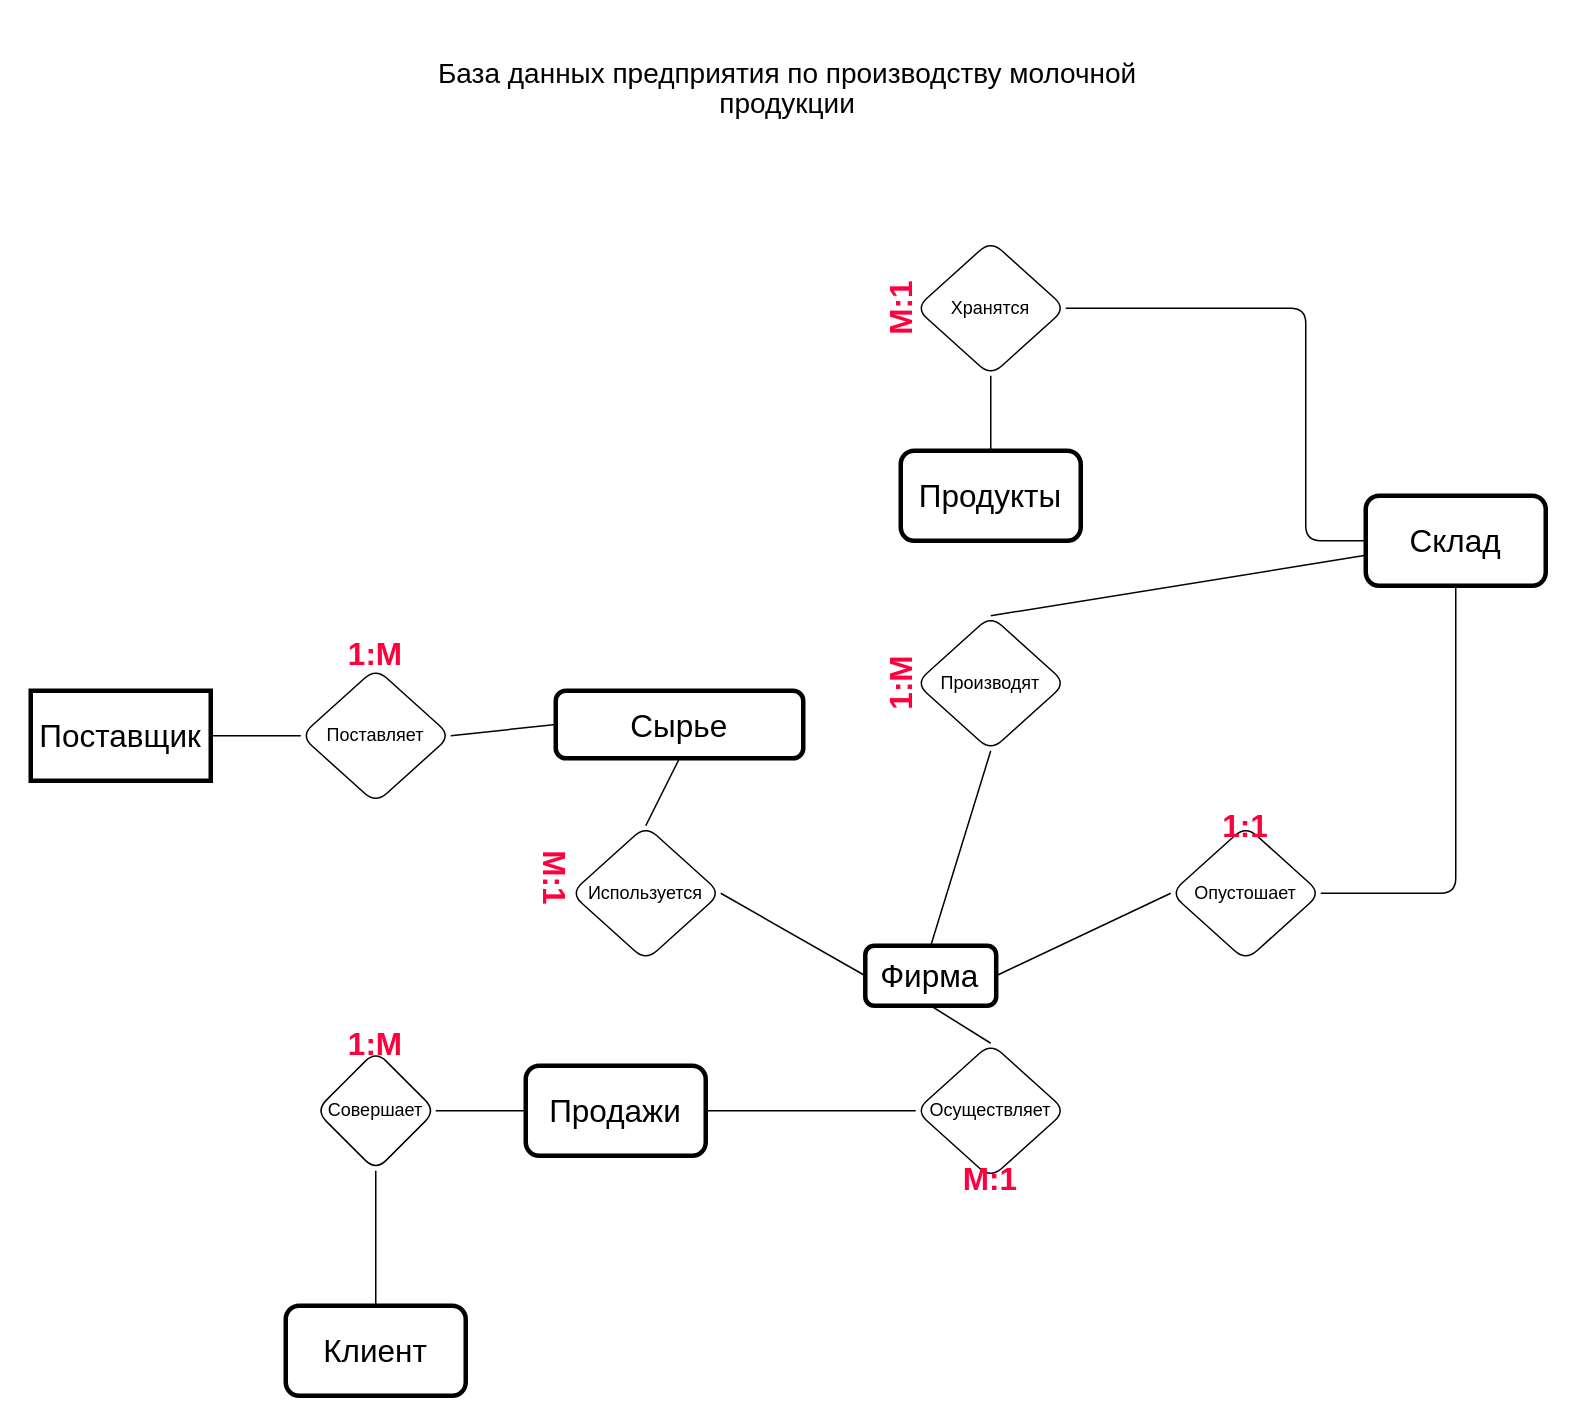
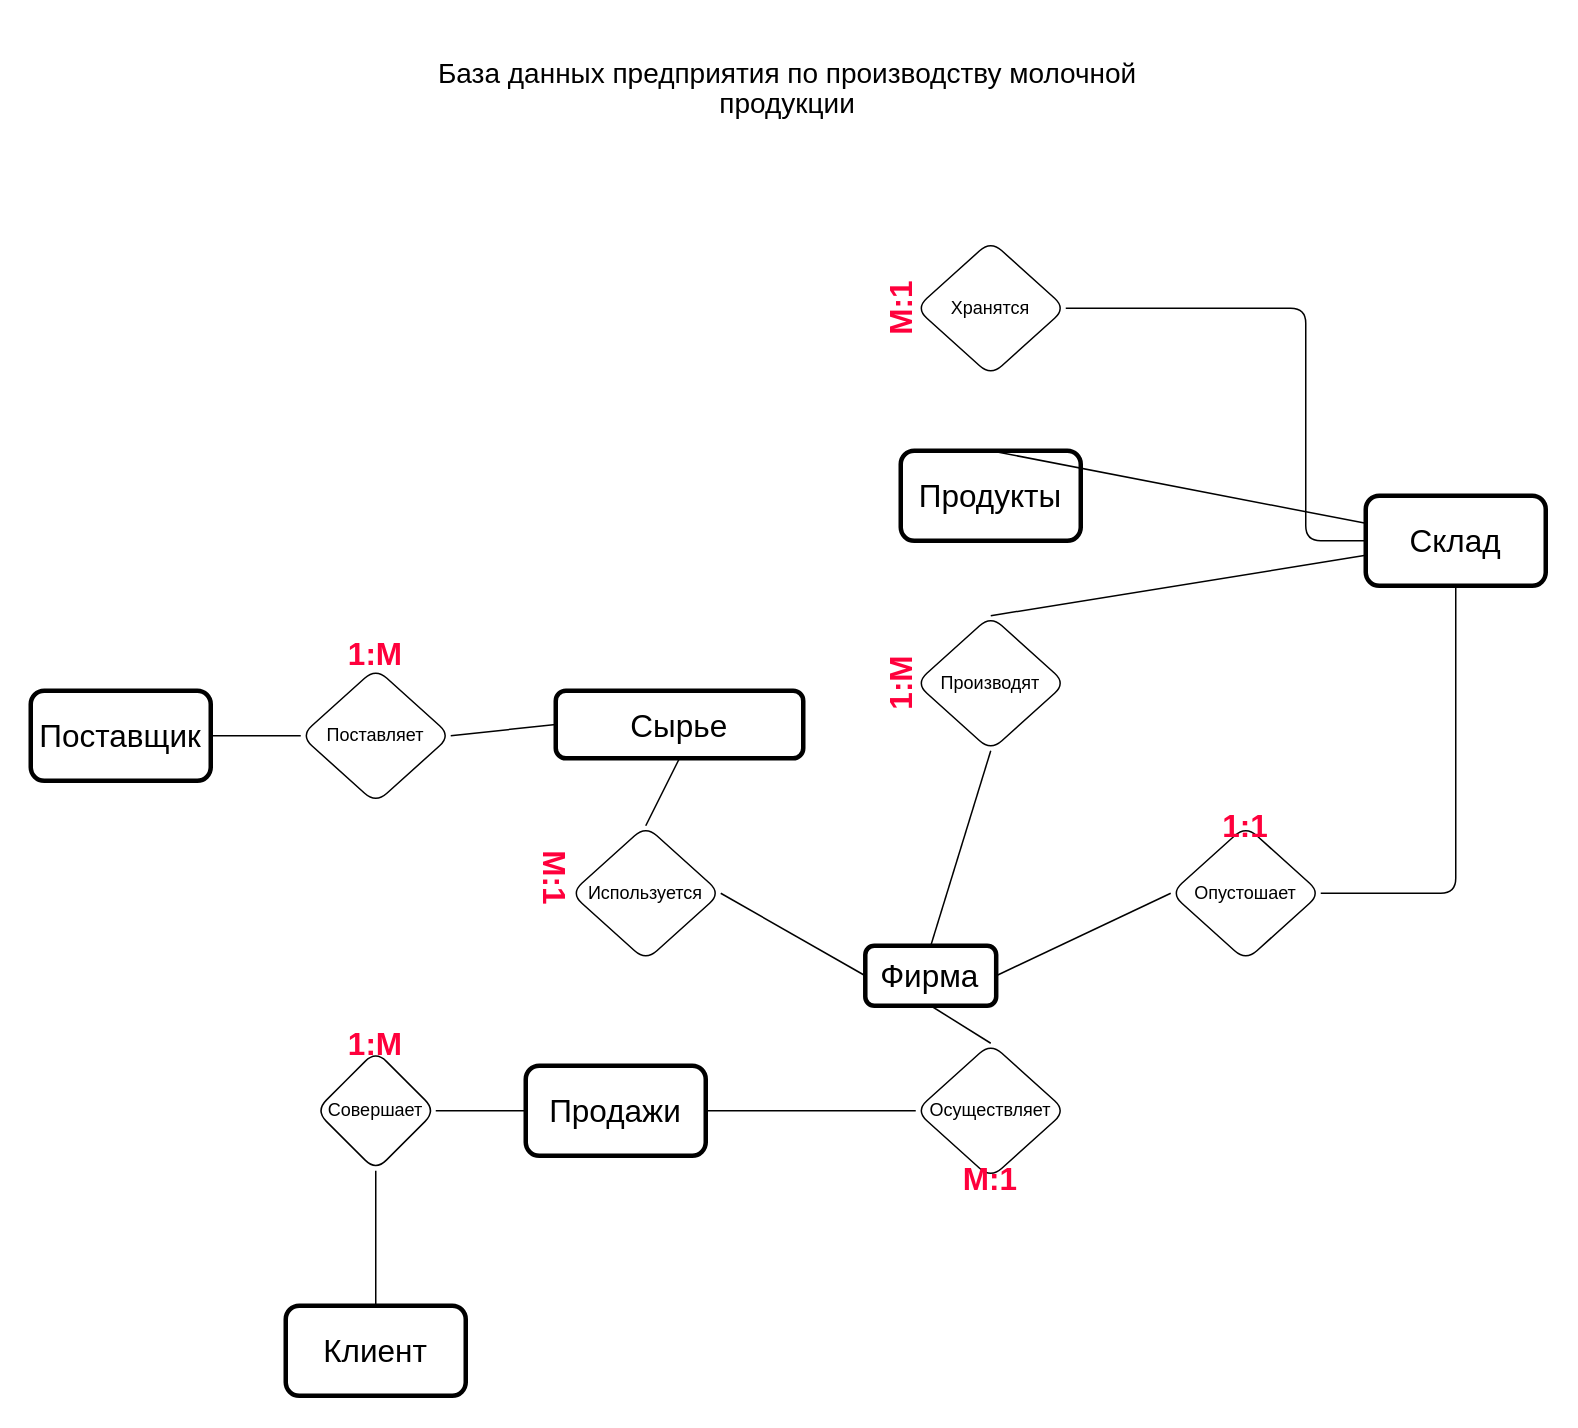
edge "Хранятся" -- "Продукты": now "Склад" -- "Продукты"
node "Поставщик": shape rectangle -> rounded rectangle
